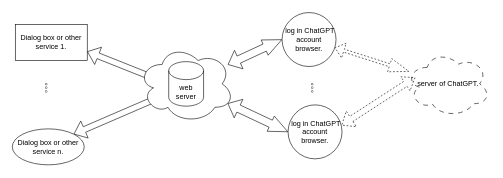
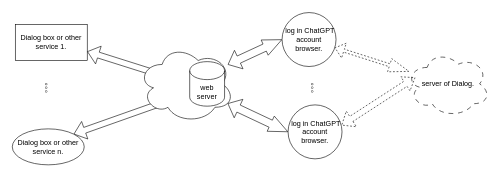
node "web server": moved (186, 84) -> (207, 84)
node "server of ChatGPT.": label "server of ChatGPT." -> "server of Dialog."
